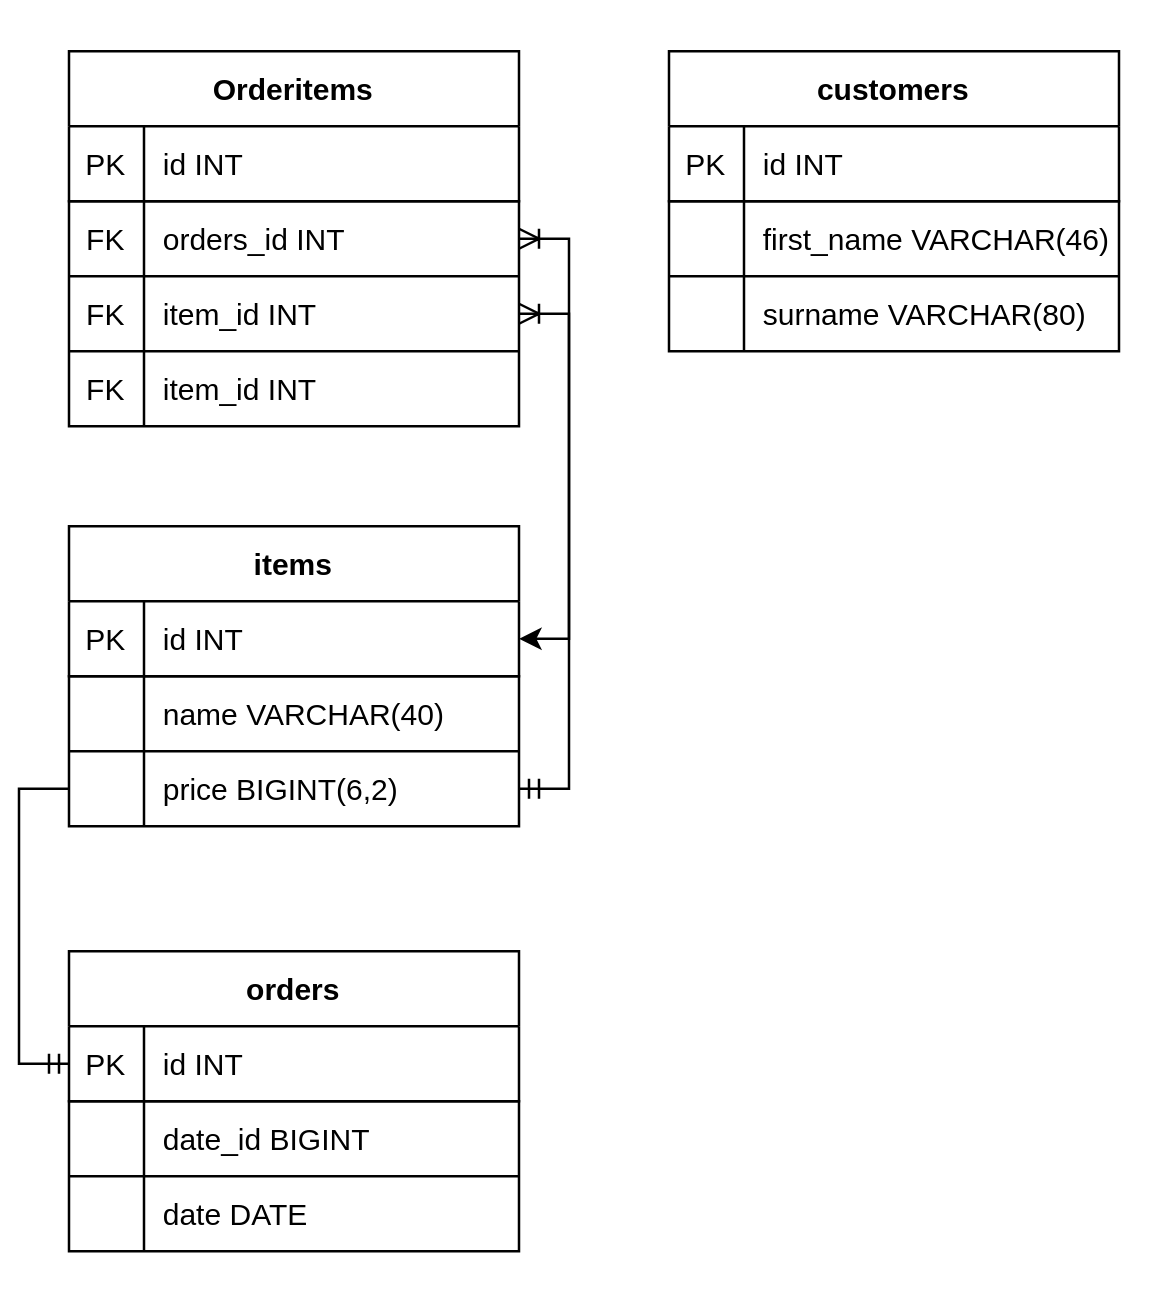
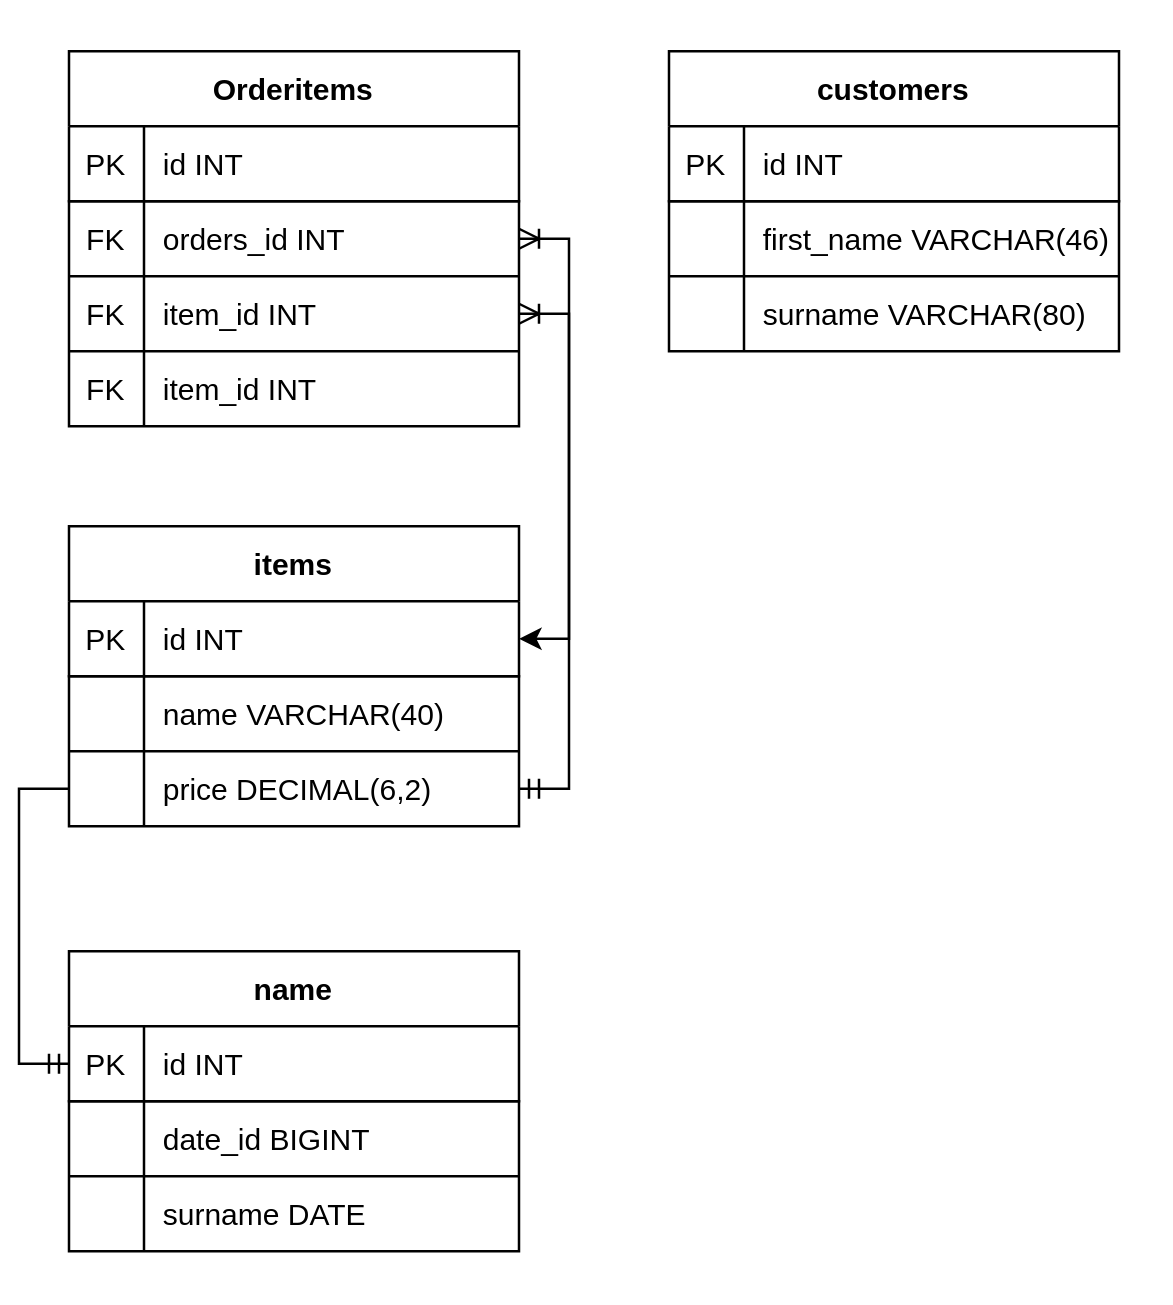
node "price BIGINT(6,2)": label "price BIGINT(6,2)" -> "price DECIMAL(6,2)"
node "orders": label "orders" -> "name"
node "date DATE": label "date DATE" -> "surname DATE"
